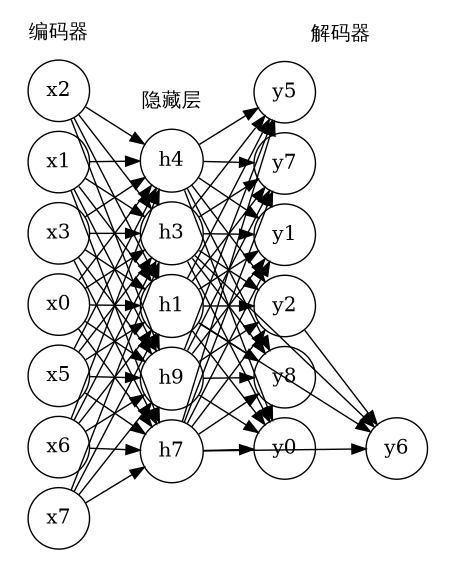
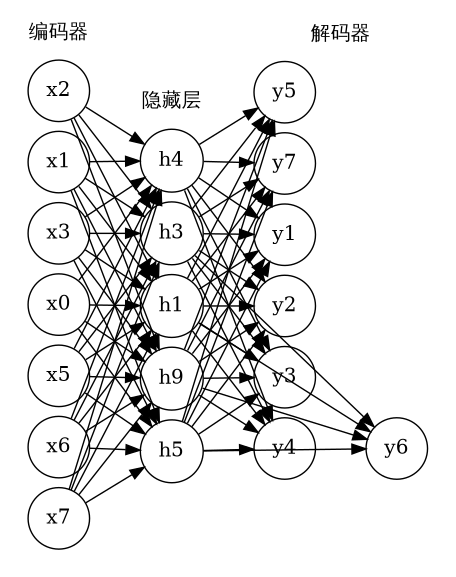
edge "x0" -> "h3": removed
edge "x7" -> "h4": added
edge "y2" -> "y6": now "h9" -> "y6"
node "y8": label "y8" -> "y3"
node "y0": label "y0" -> "y4"
node "h7": label "h7" -> "h5"
